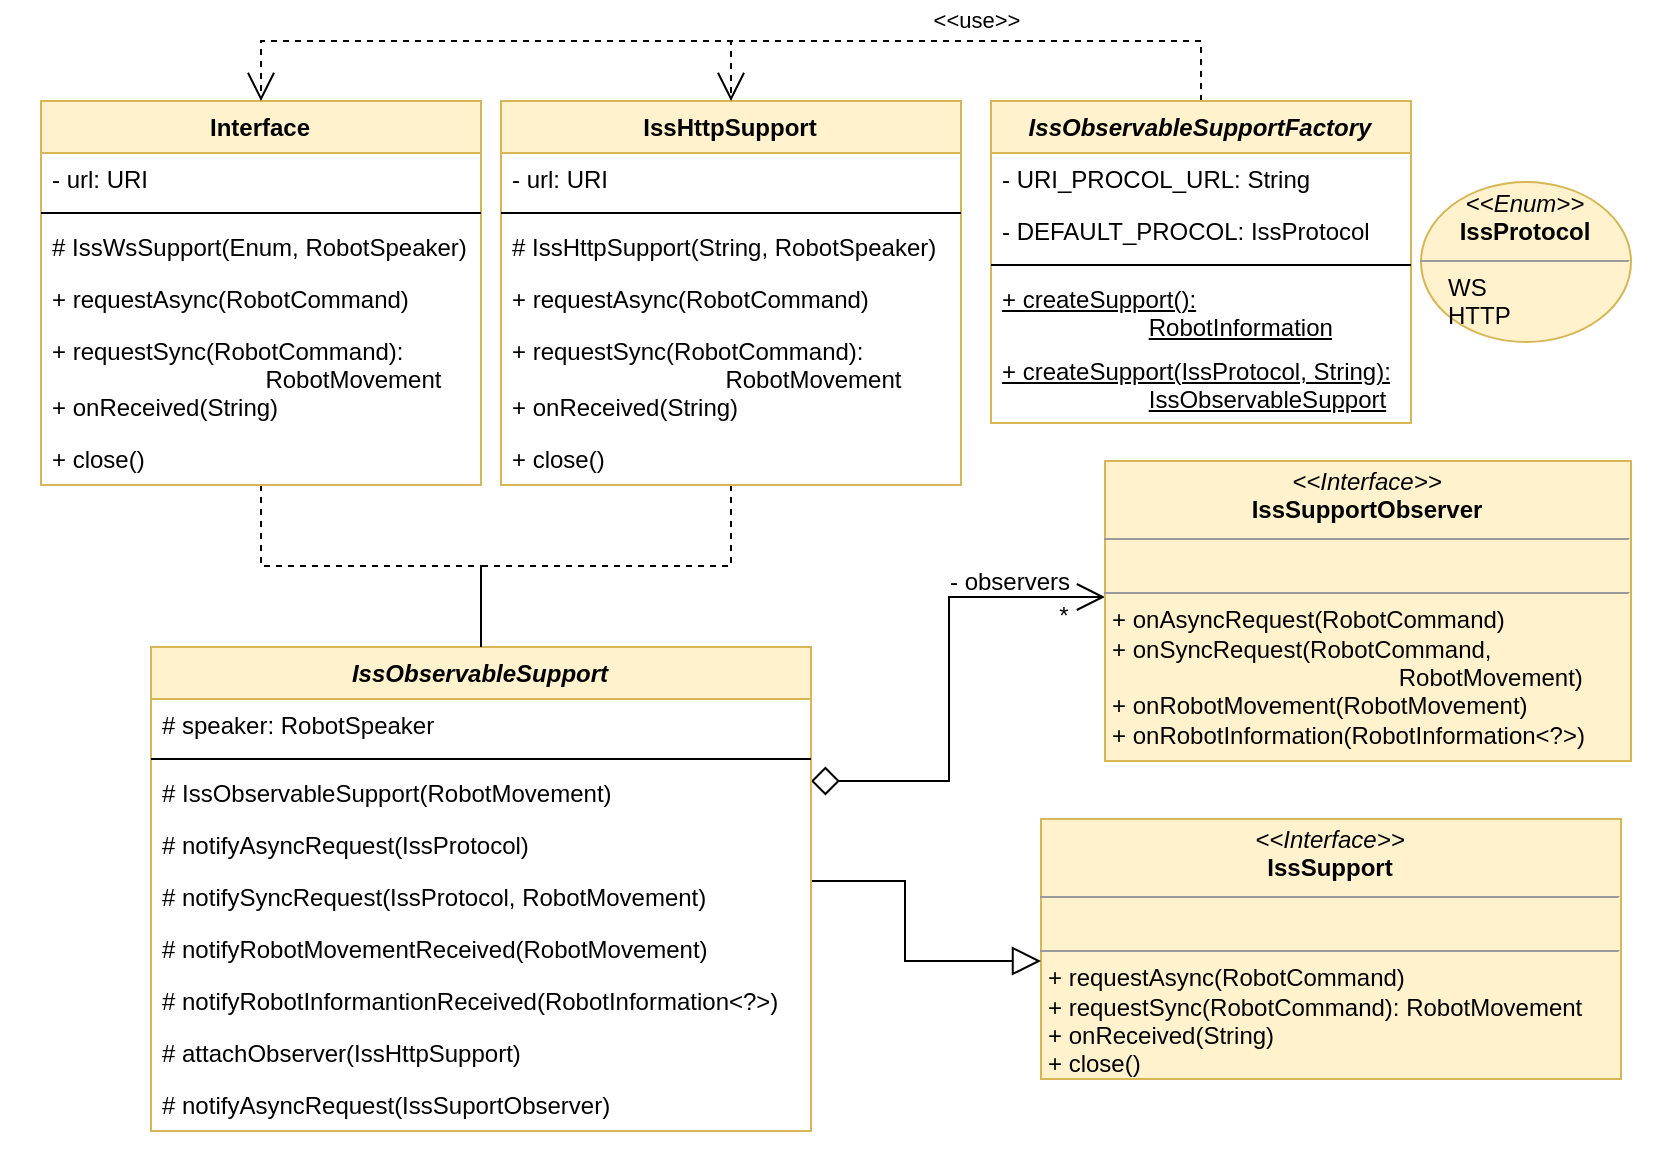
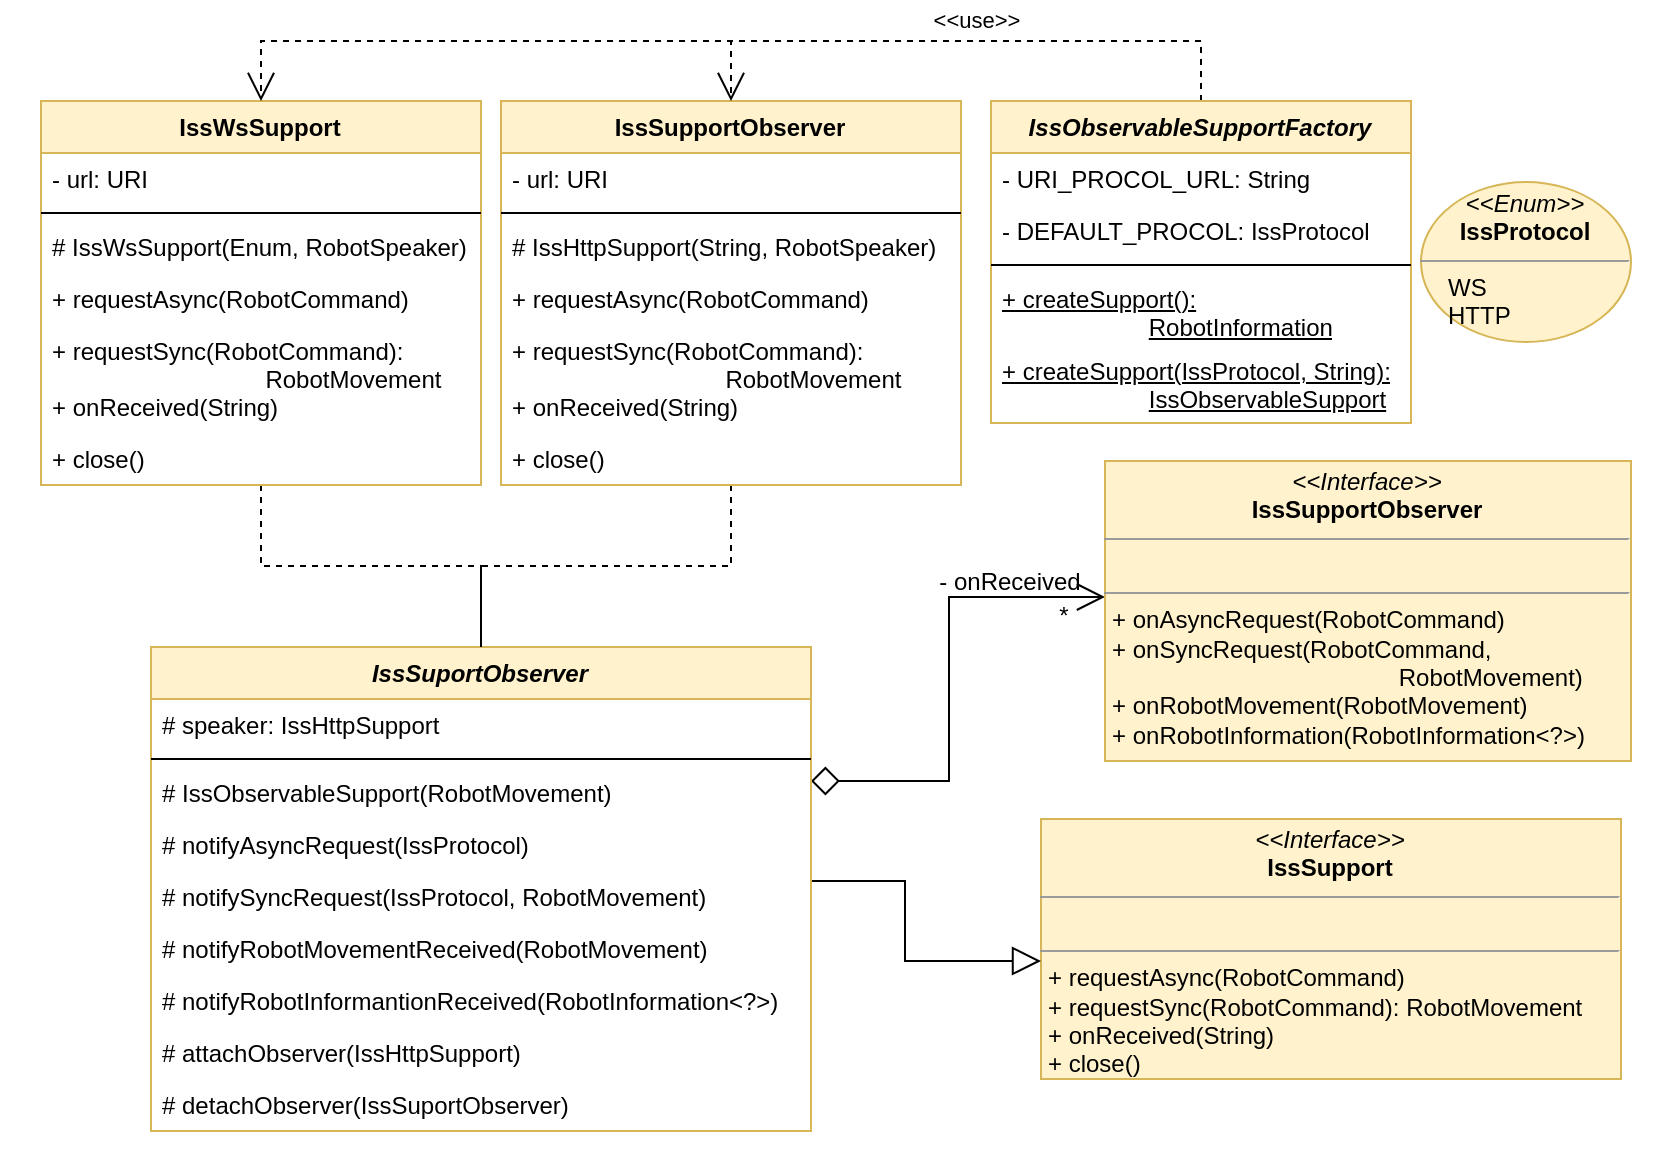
node "Interface": label "Interface" -> "IssWsSupport"
node "IssHttpSupport": label "IssHttpSupport" -> "IssSupportObserver"
node "- observers": label "- observers" -> "- onReceived"
node "IssObservableSupport": label "IssObservableSupport" -> "IssSuportObserver"
node "# speaker: RobotSpeaker": label "# speaker: RobotSpeaker" -> "# speaker: IssHttpSupport"
node "# notifyAsyncRequest(IssSuportObserver)": label "# notifyAsyncRequest(IssSuportObserver)" -> "# detachObserver(IssSuportObserver)"
